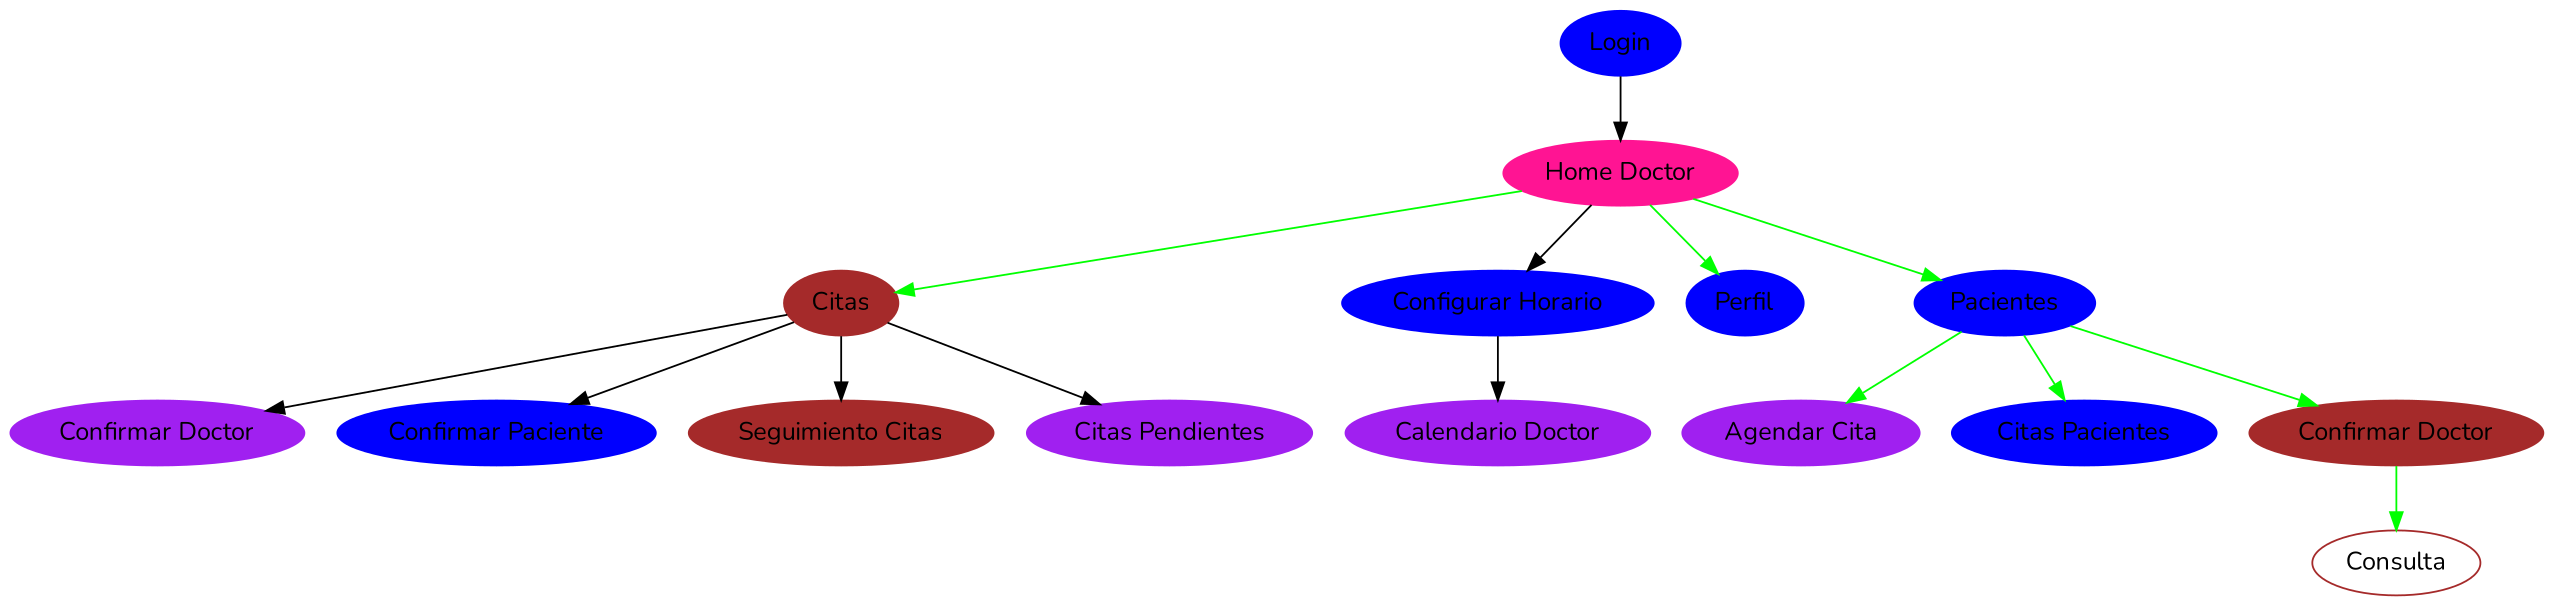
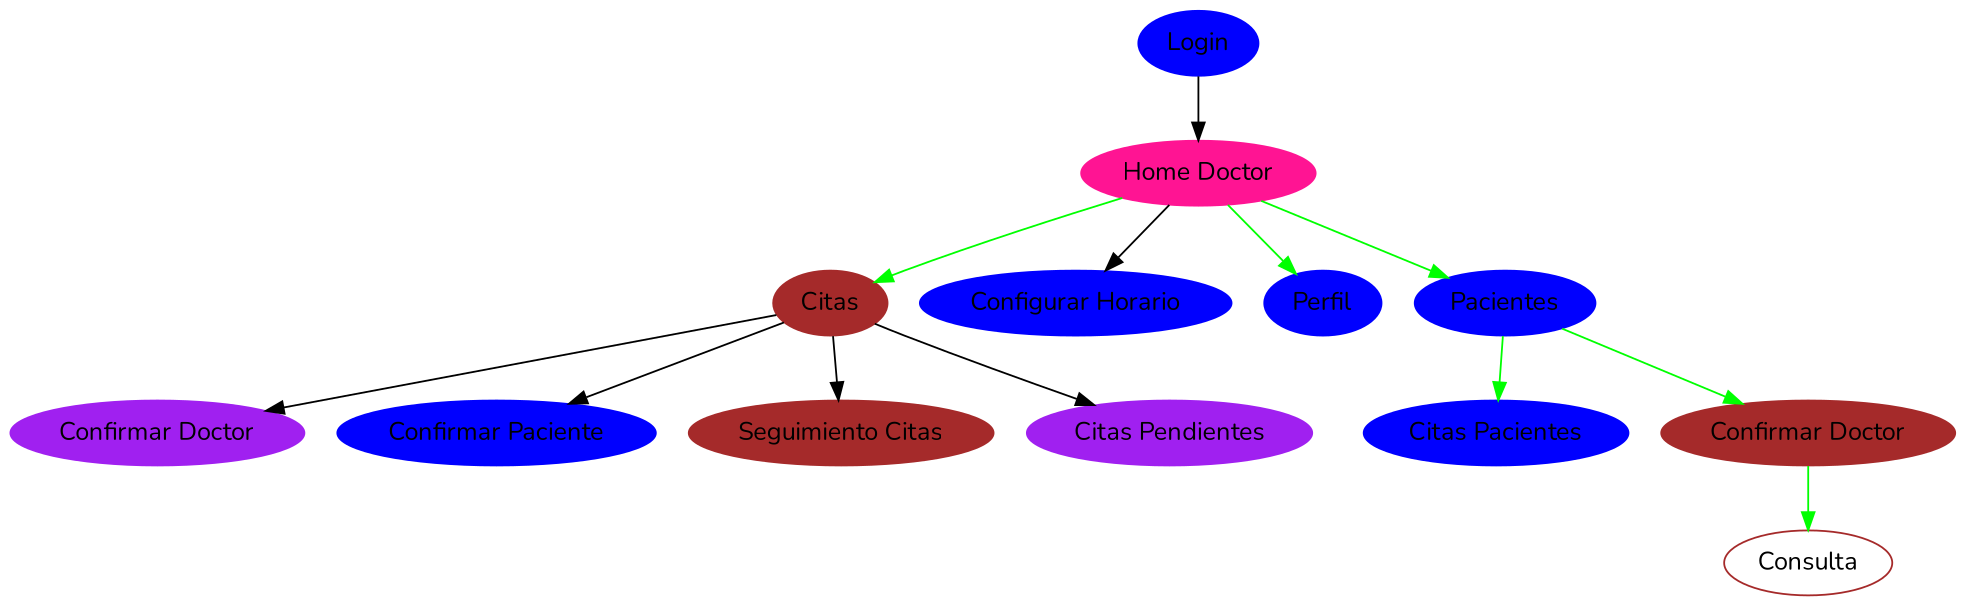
node "Calendario Doctor": removed
node "Agendar Cita": removed
